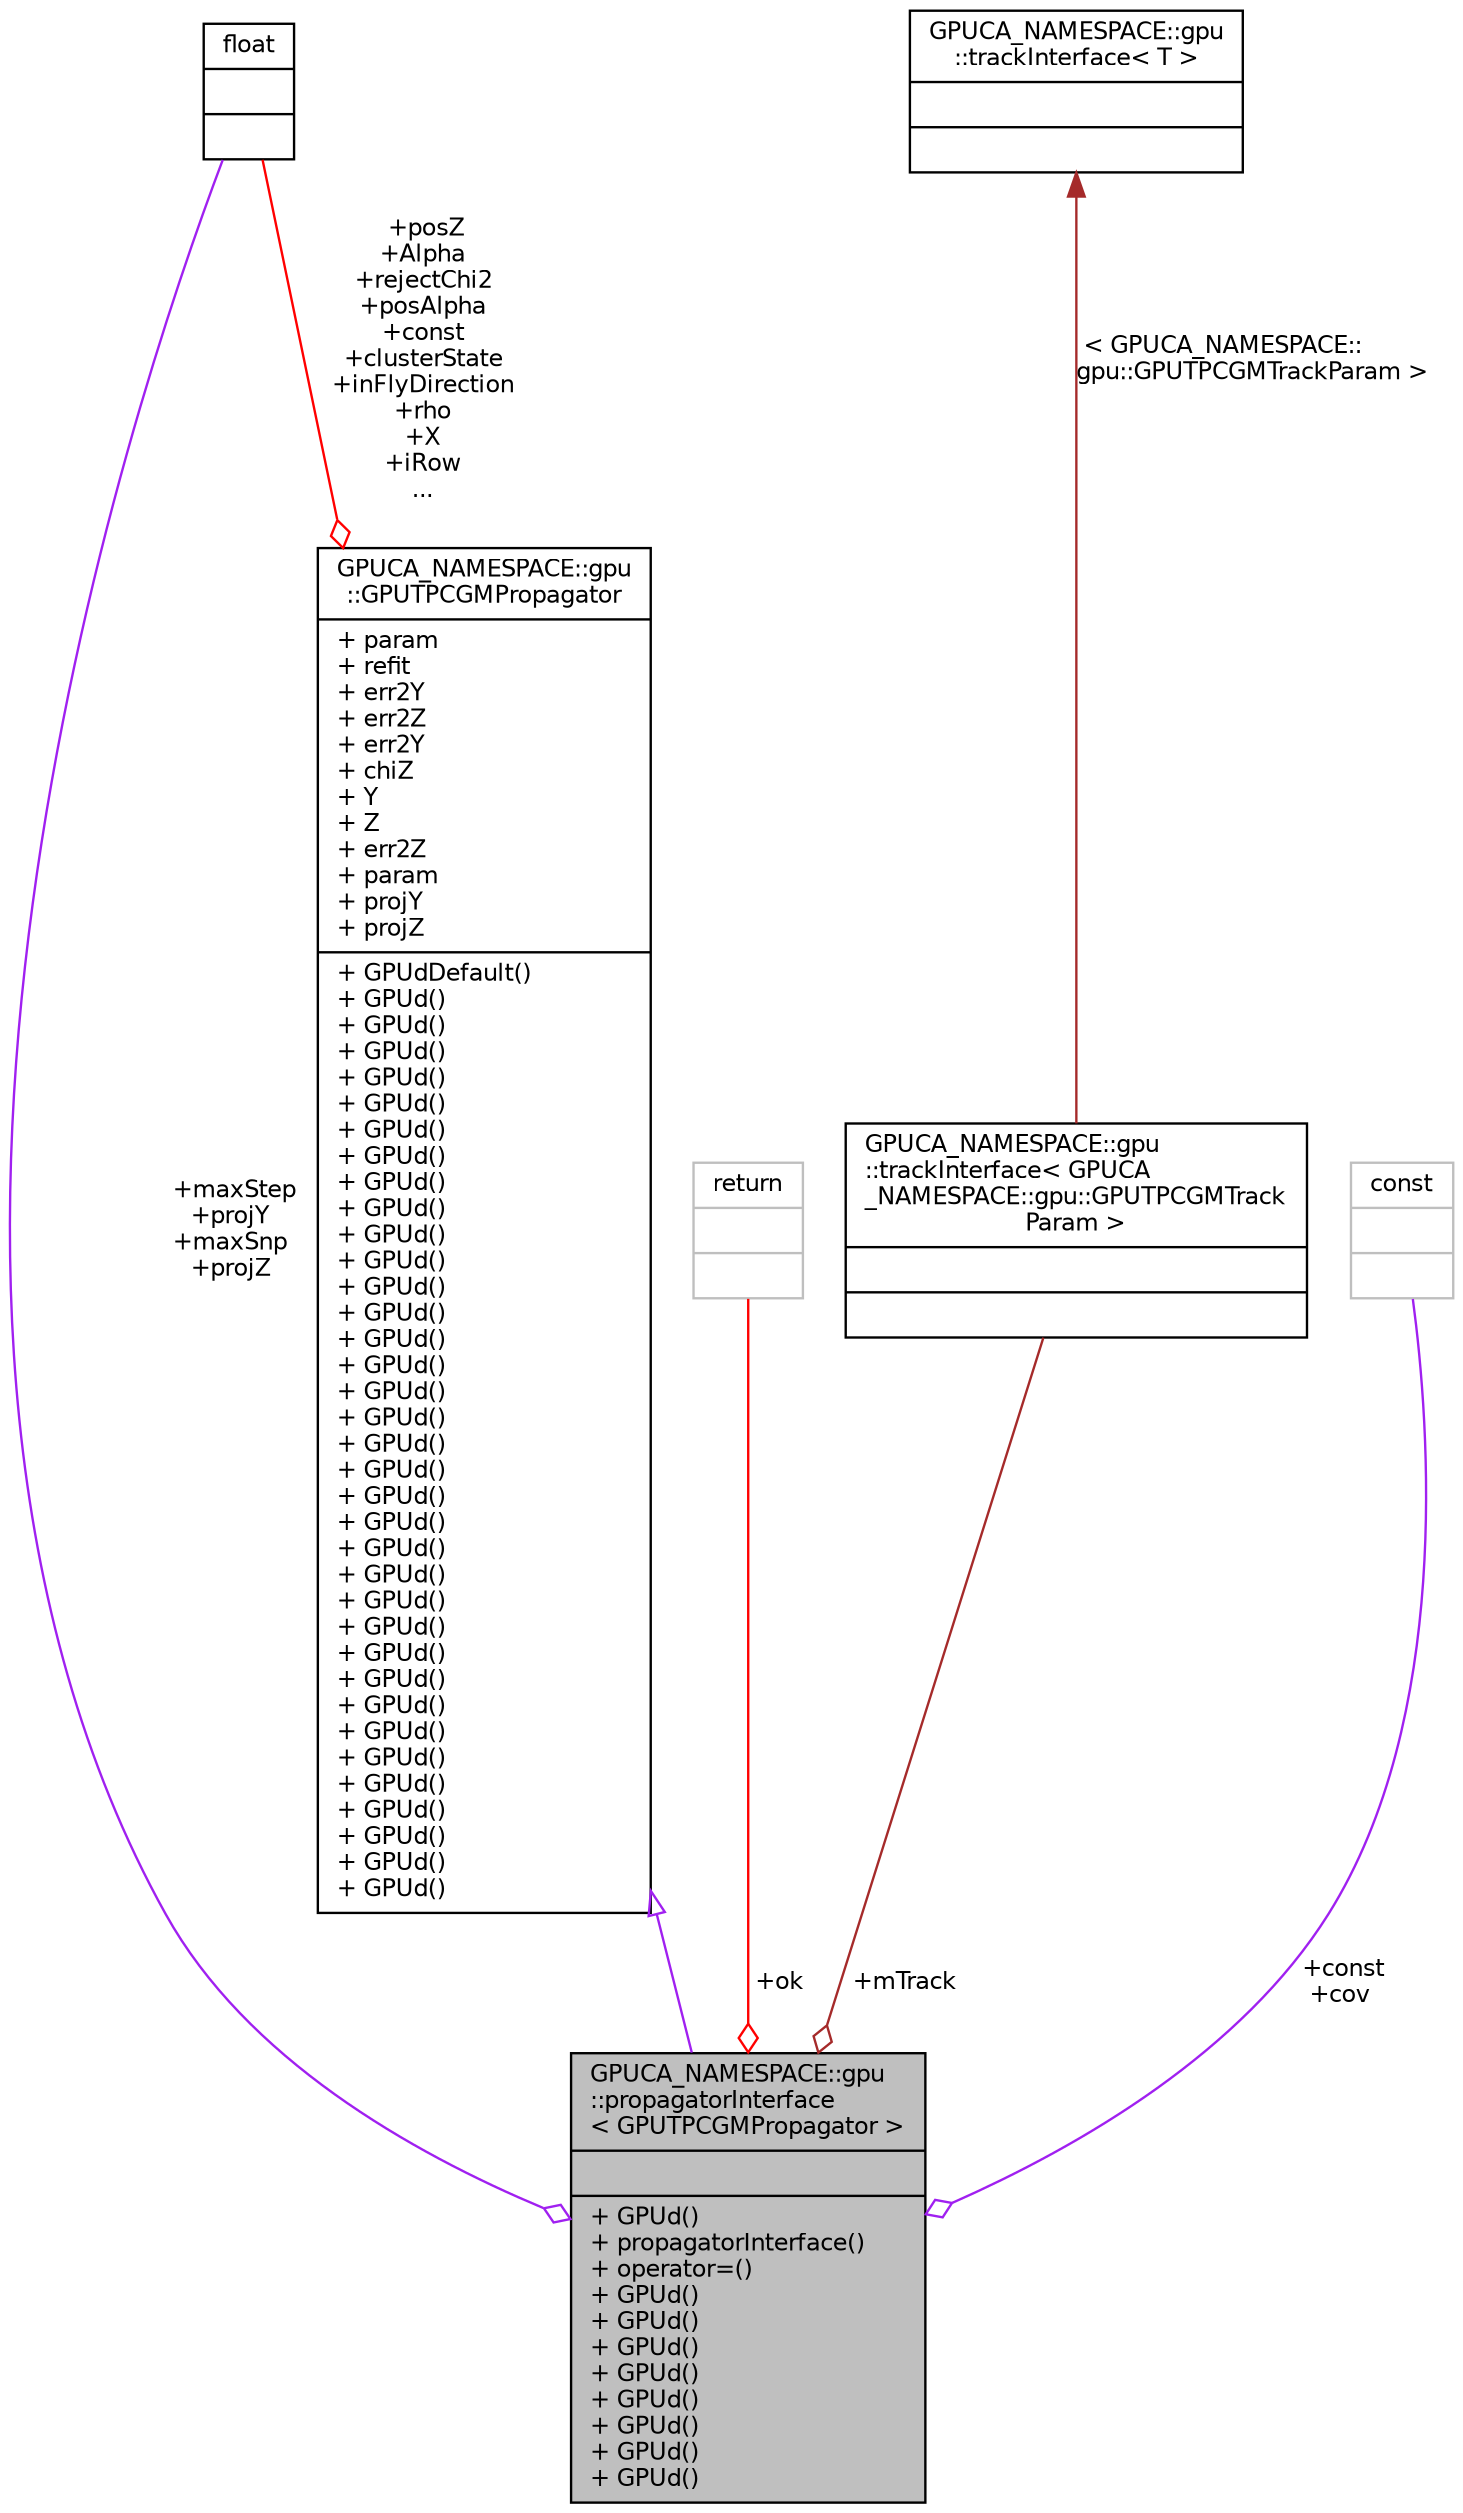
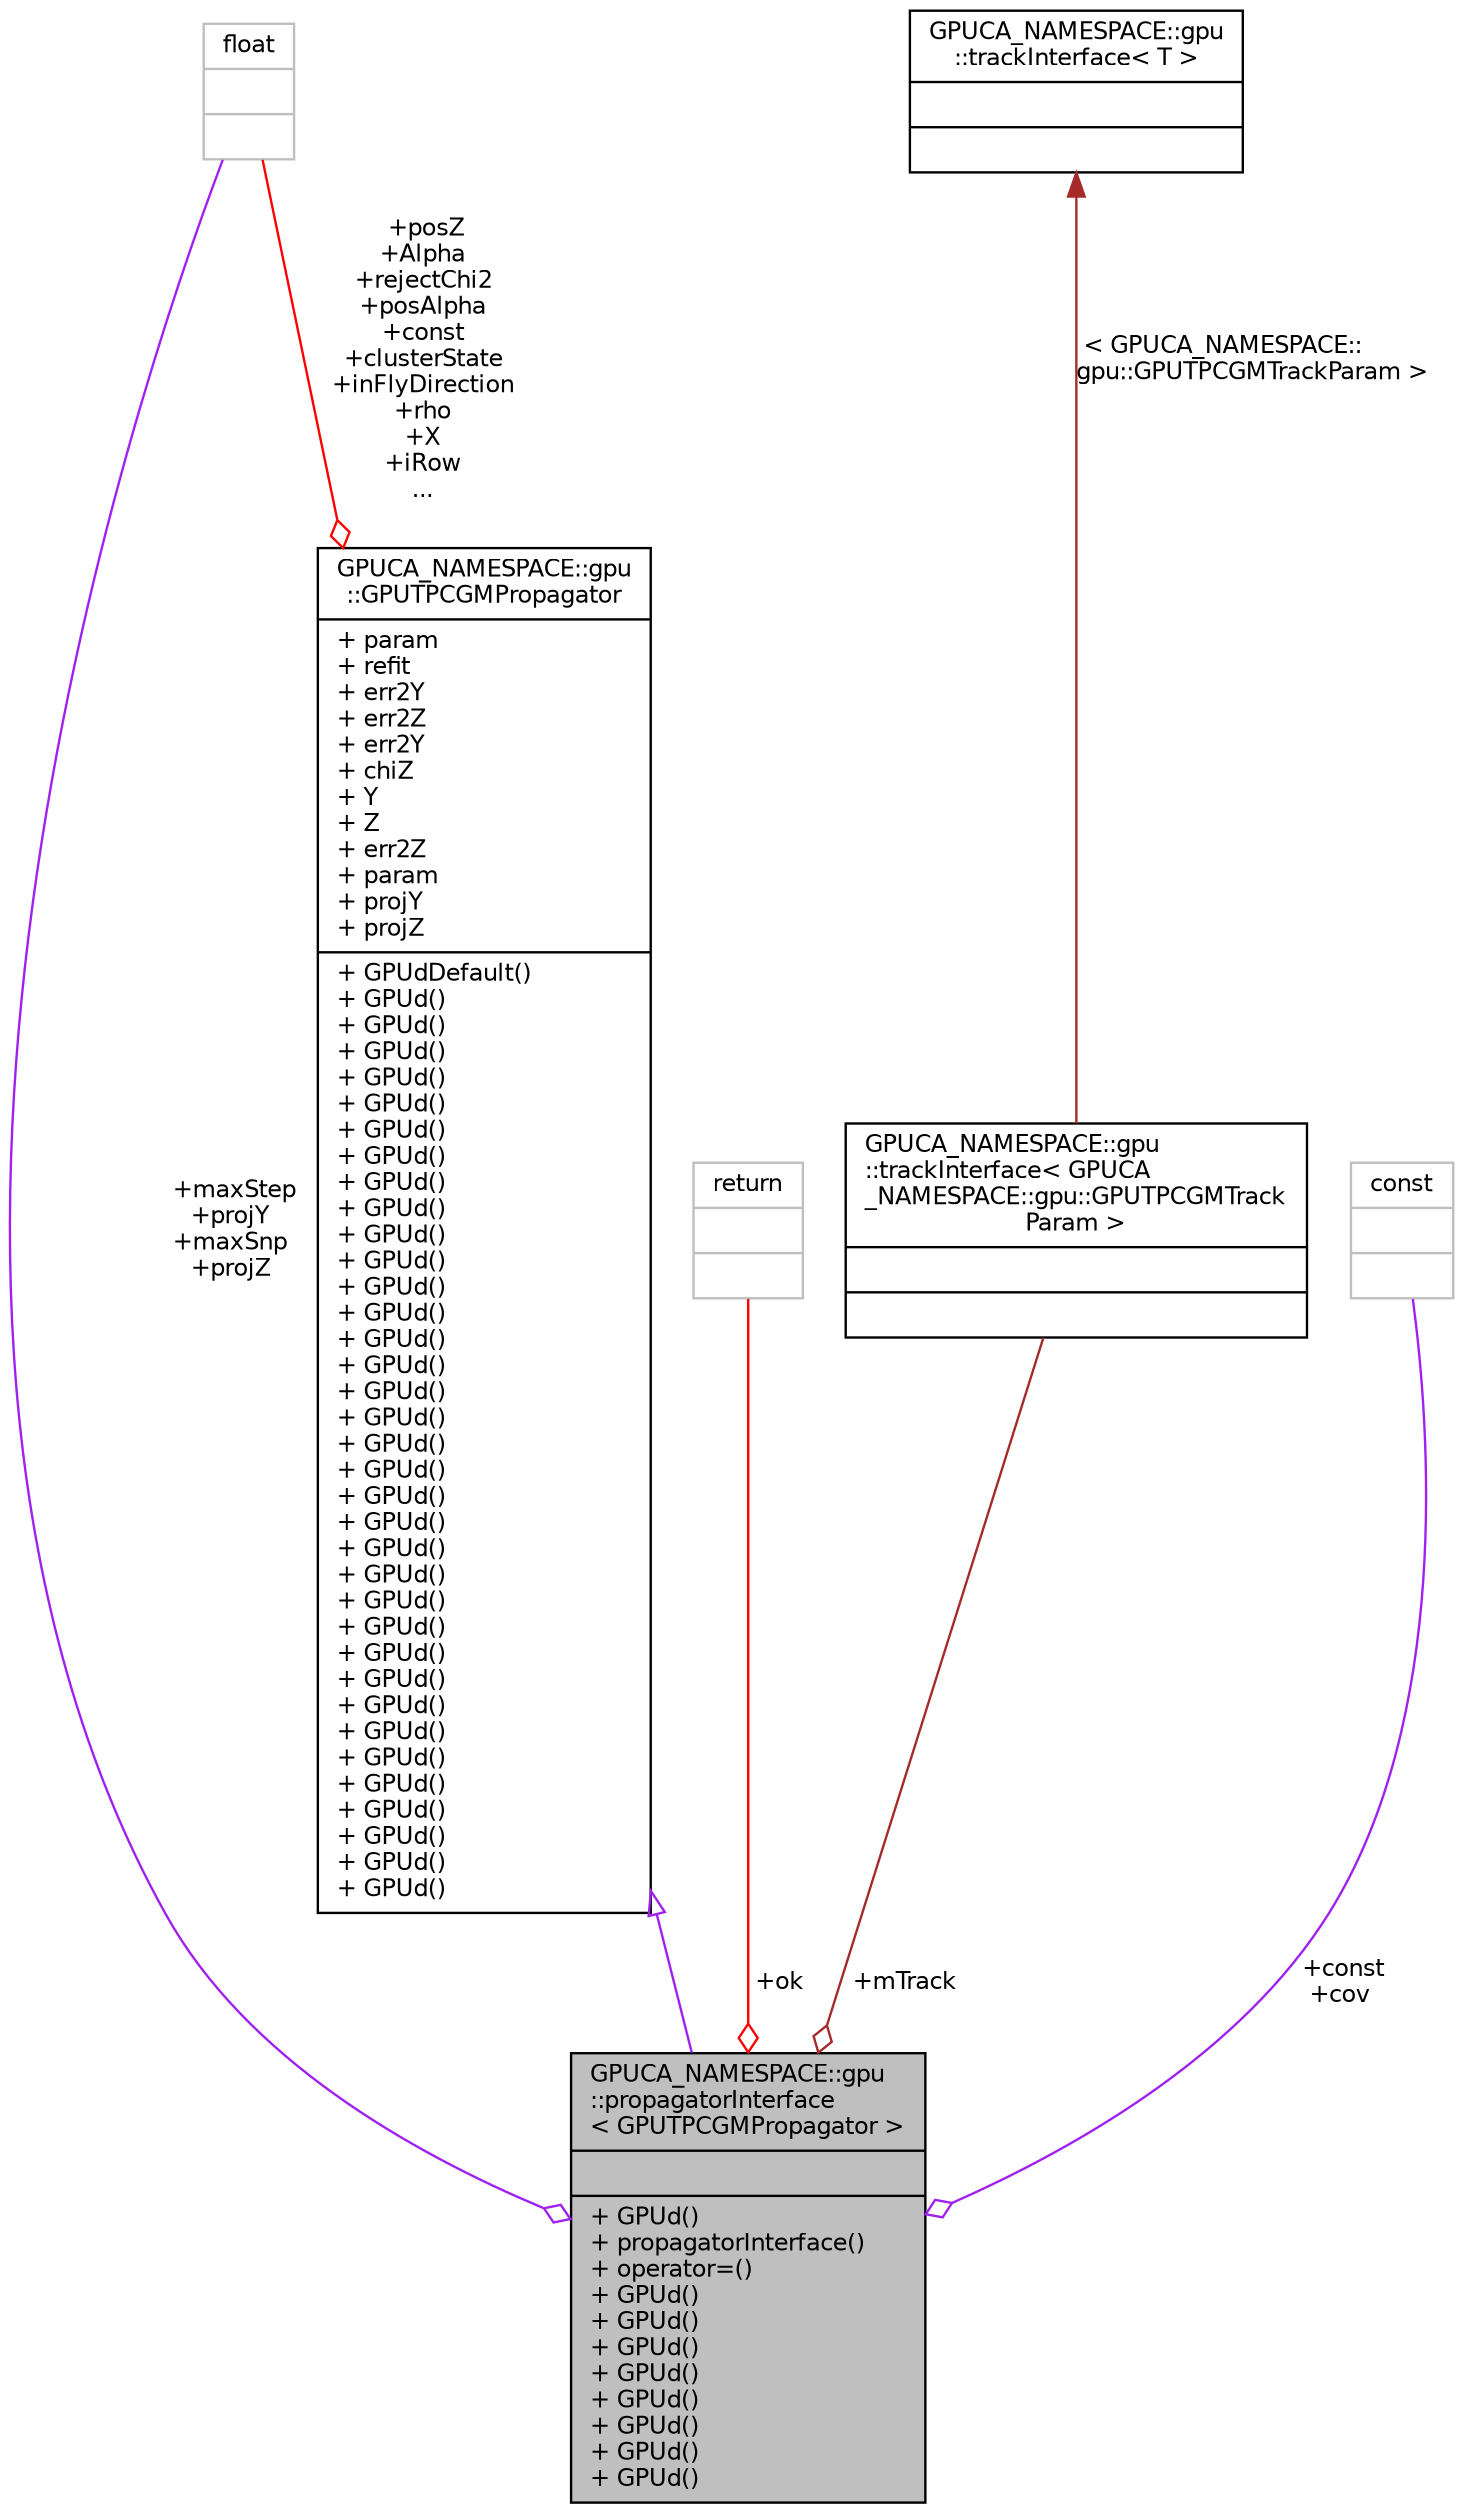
node "float": color black -> grey75
